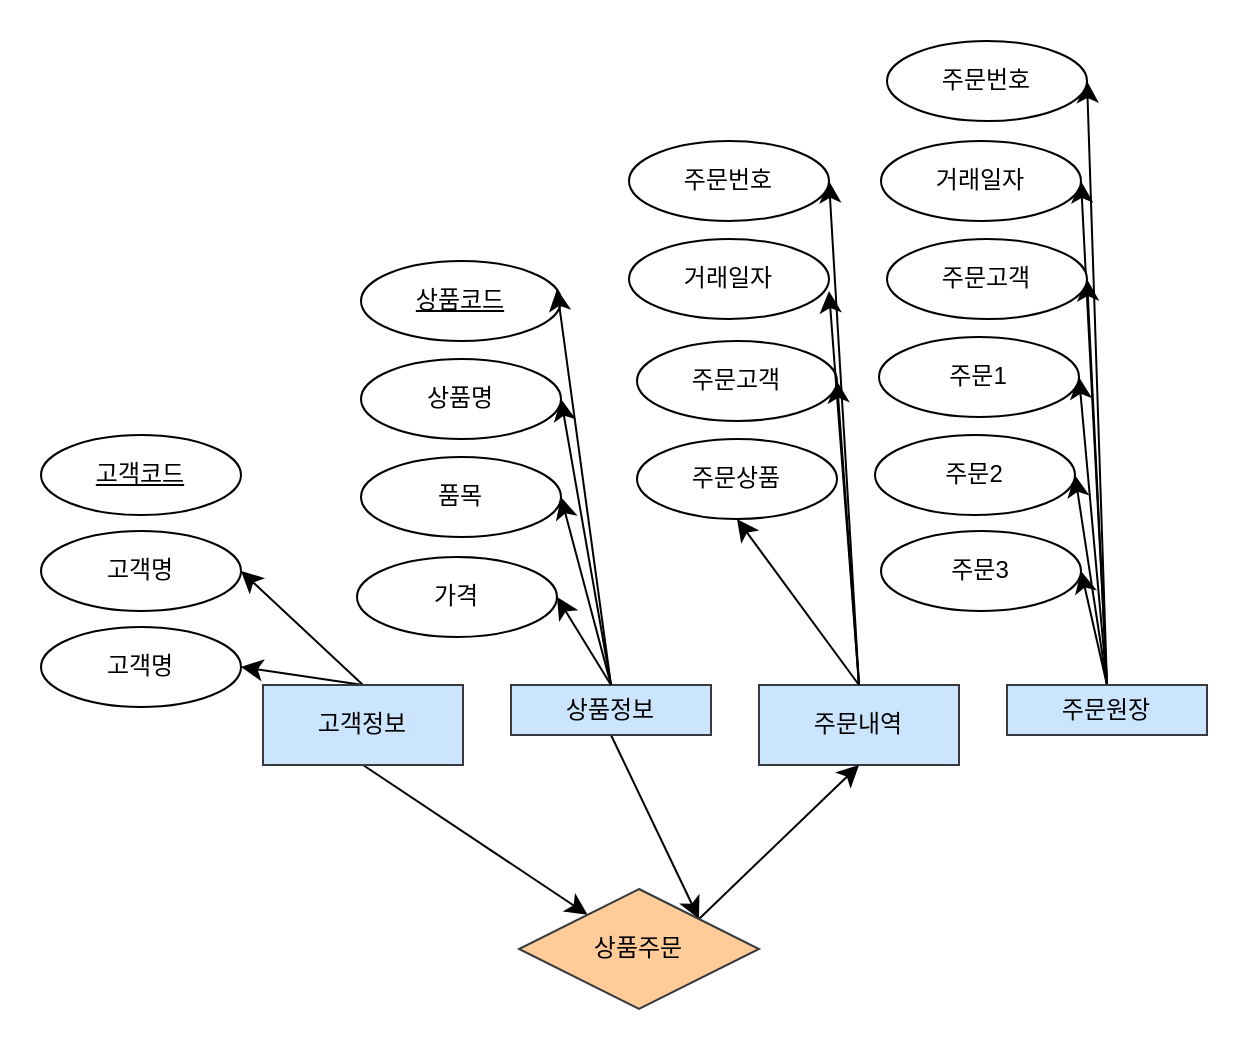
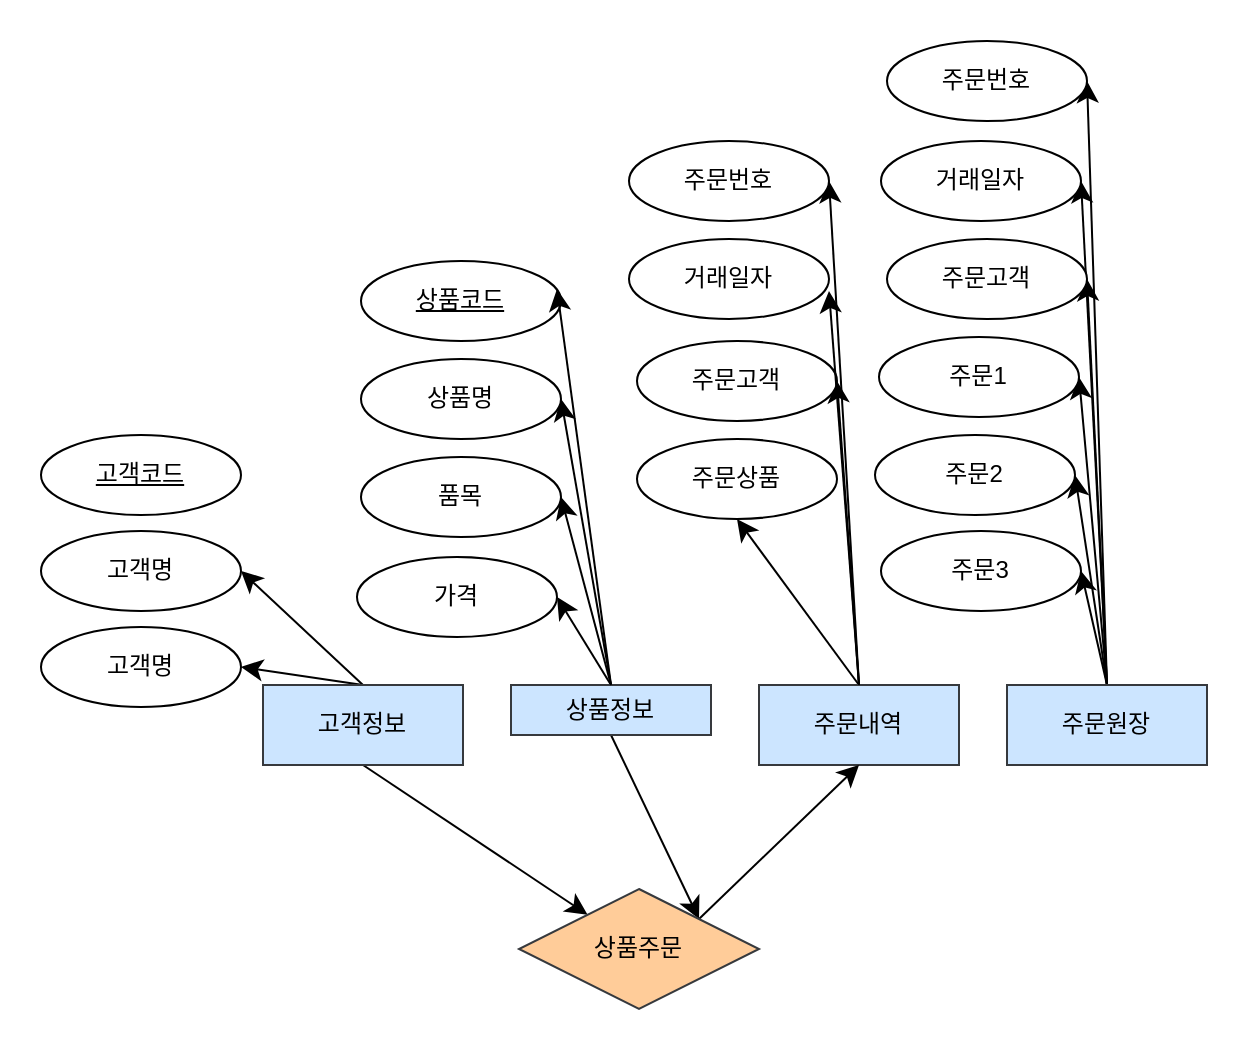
node "주문원장": size 200x50 -> 200x80
